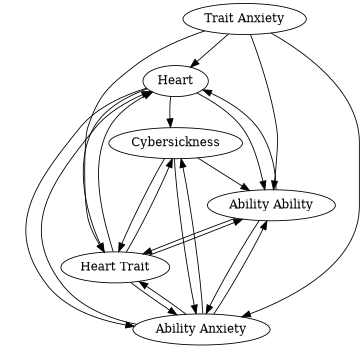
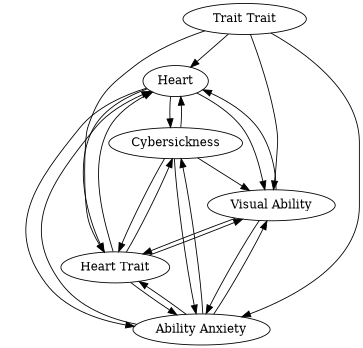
node "Trait Anxiety": label "Trait Anxiety" -> "Trait Trait"
edge "Cybersickness" -> "Heart": added
node "Ability Ability": label "Ability Ability" -> "Visual Ability"
